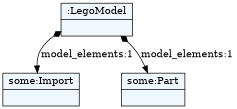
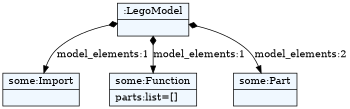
edge ":LegoModel" -- "some:Part": label "model_elements:1" -> "model_elements:2"
node "some:Function": added
